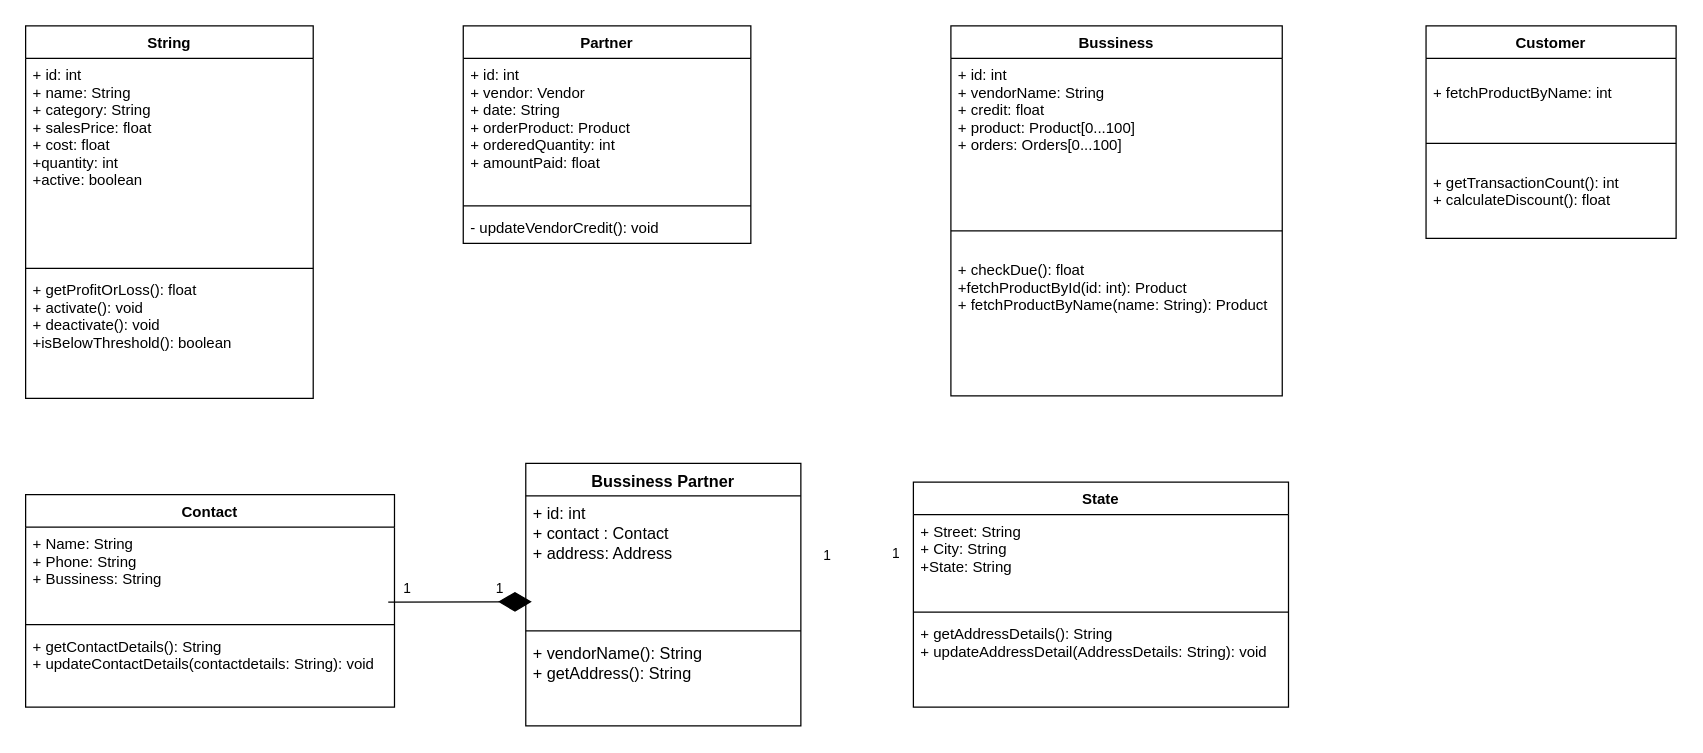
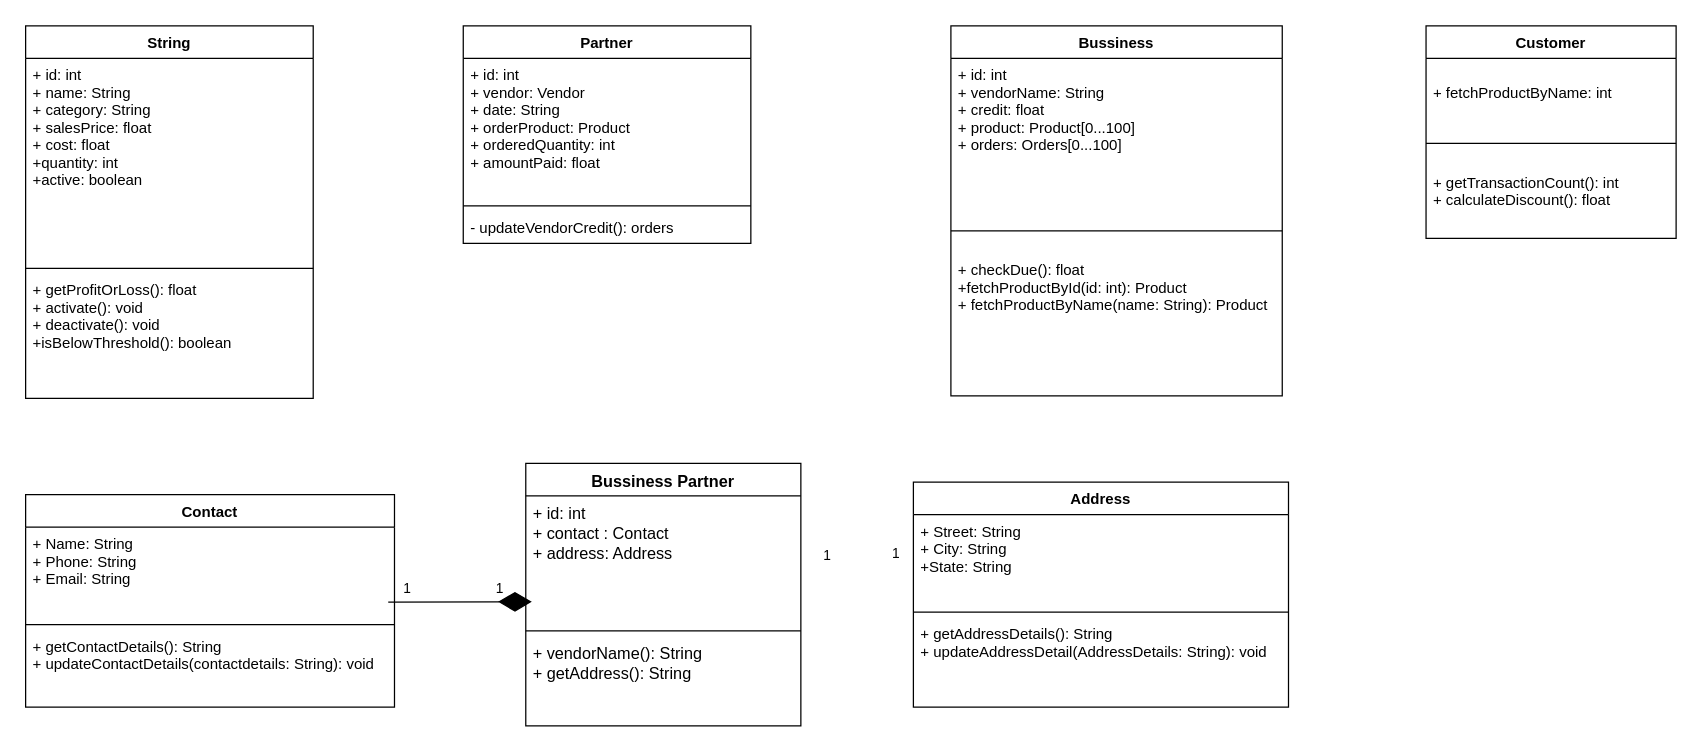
node "- updateVendorCredit(): void": label "- updateVendorCredit(): void" -> "- updateVendorCredit(): orders"
node "State": label "State" -> "Address"
node "+ Name: String + Phone: String + Bussiness: String": label "+ Name: String + Phone: String + Bussiness: String" -> "+ Name: String + Phone: String + Email: String"
